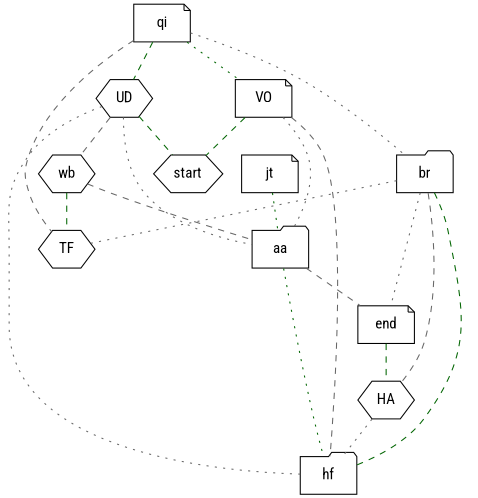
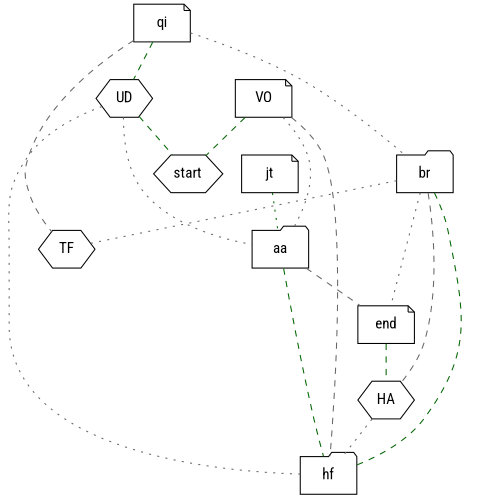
edge "qi" -- "VO": removed
node "wb": removed
edge "aa" -- "hf": style dotted -> dashed
